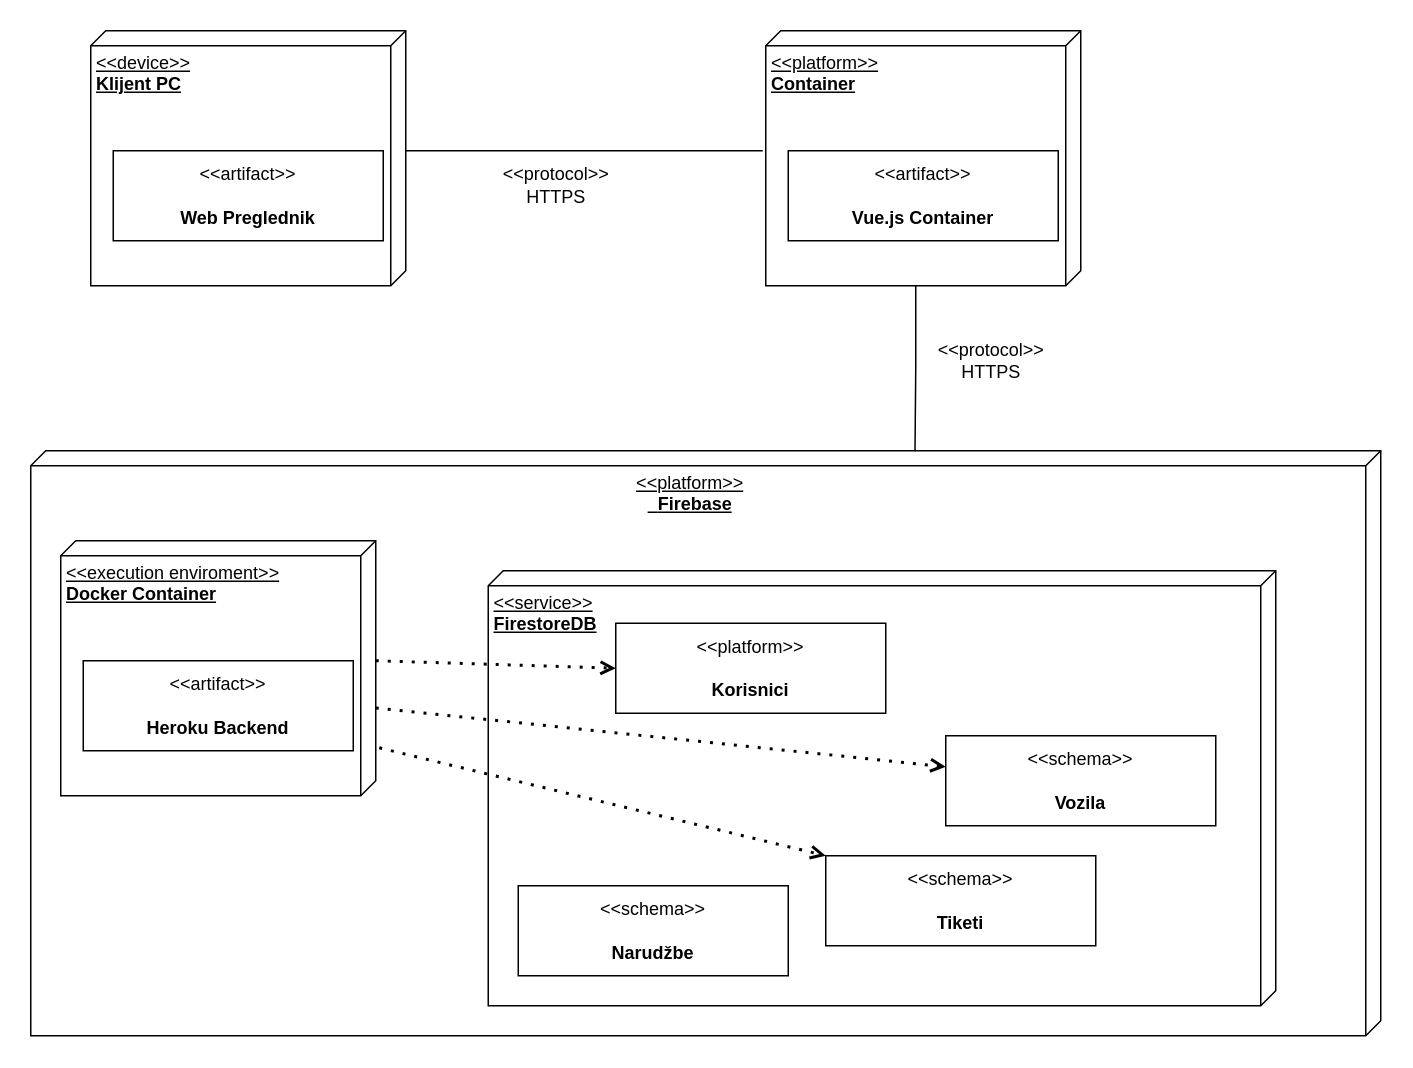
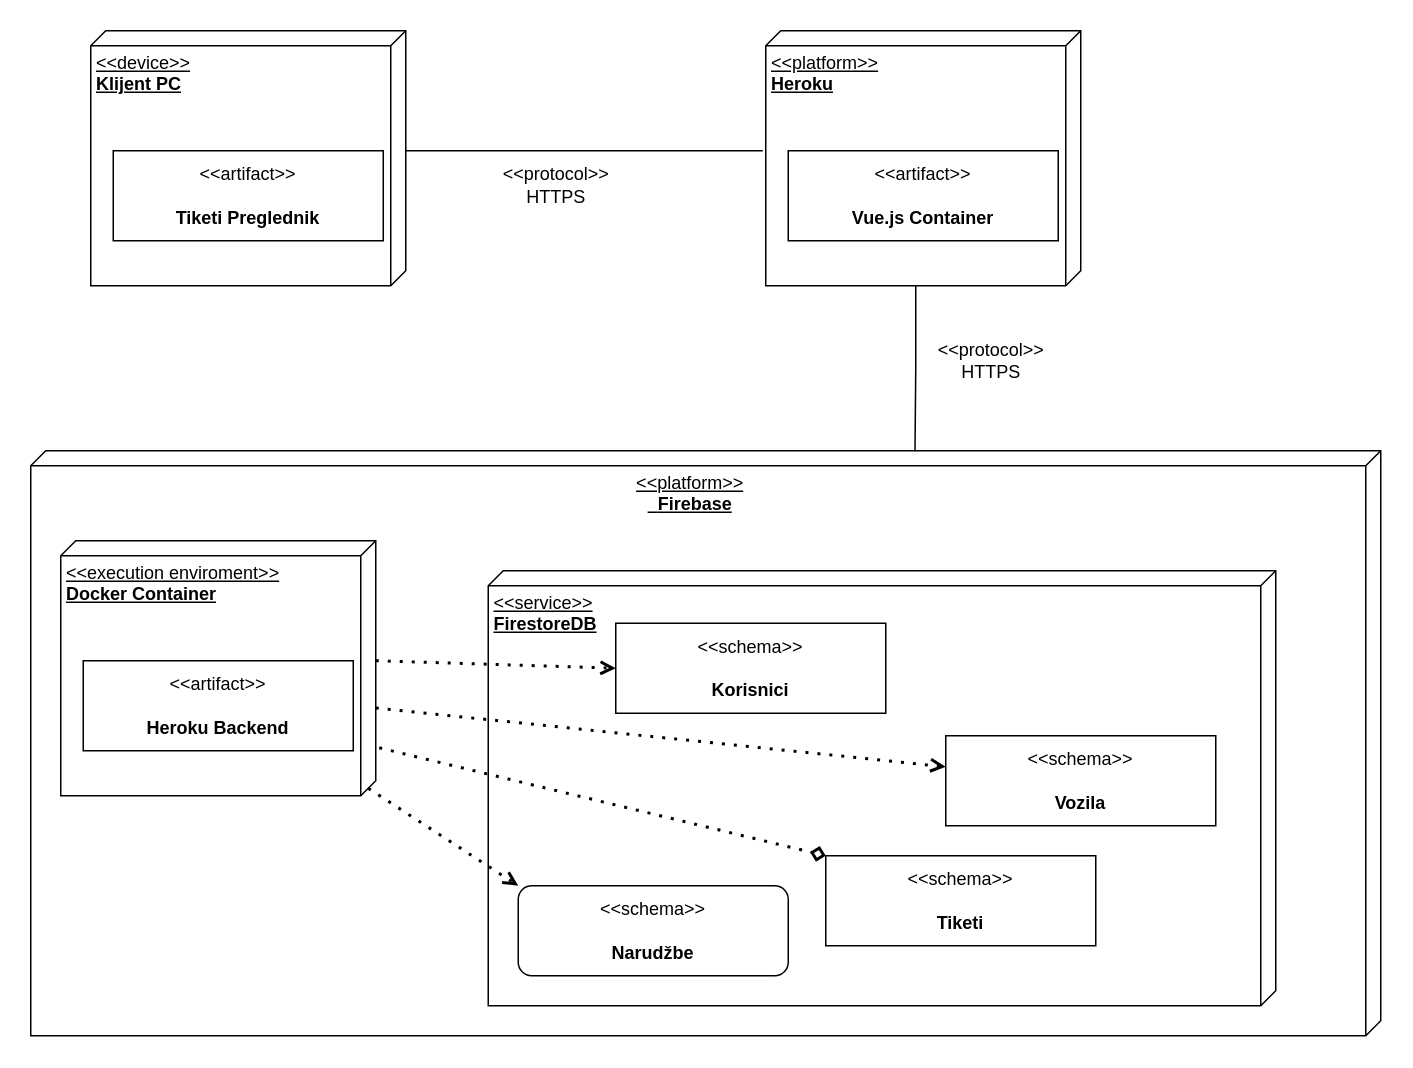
node "<<platform>> Container": label "<<platform>> Container" -> "<<platform>> Heroku"
node "<<artifact>> Web Preglednik": label "<<artifact>> Web Preglednik" -> "<<artifact>> Tiketi Preglednik"
node "<<platform>> Korisnici": label "<<platform>> Korisnici" -> "<<schema>> Korisnici"
edge "<<execution enviroment>> Docker Container" -> "<<schema>> Tiketi": arrowhead open -> diamond
edge "<<execution enviroment>> Docker Container" -> "<<schema>> Narudžbe": added
node "<<schema>> Narudžbe": shape rectangle -> rounded rectangle
